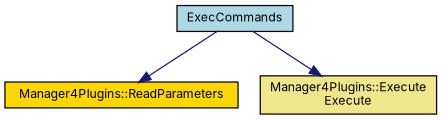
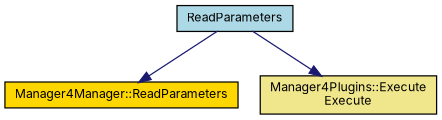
node "ExecCommands": label "ExecCommands" -> "ReadParameters"
node "Manager4Plugins::ReadParameters": label "Manager4Plugins::ReadParameters" -> "Manager4Manager::ReadParameters"
